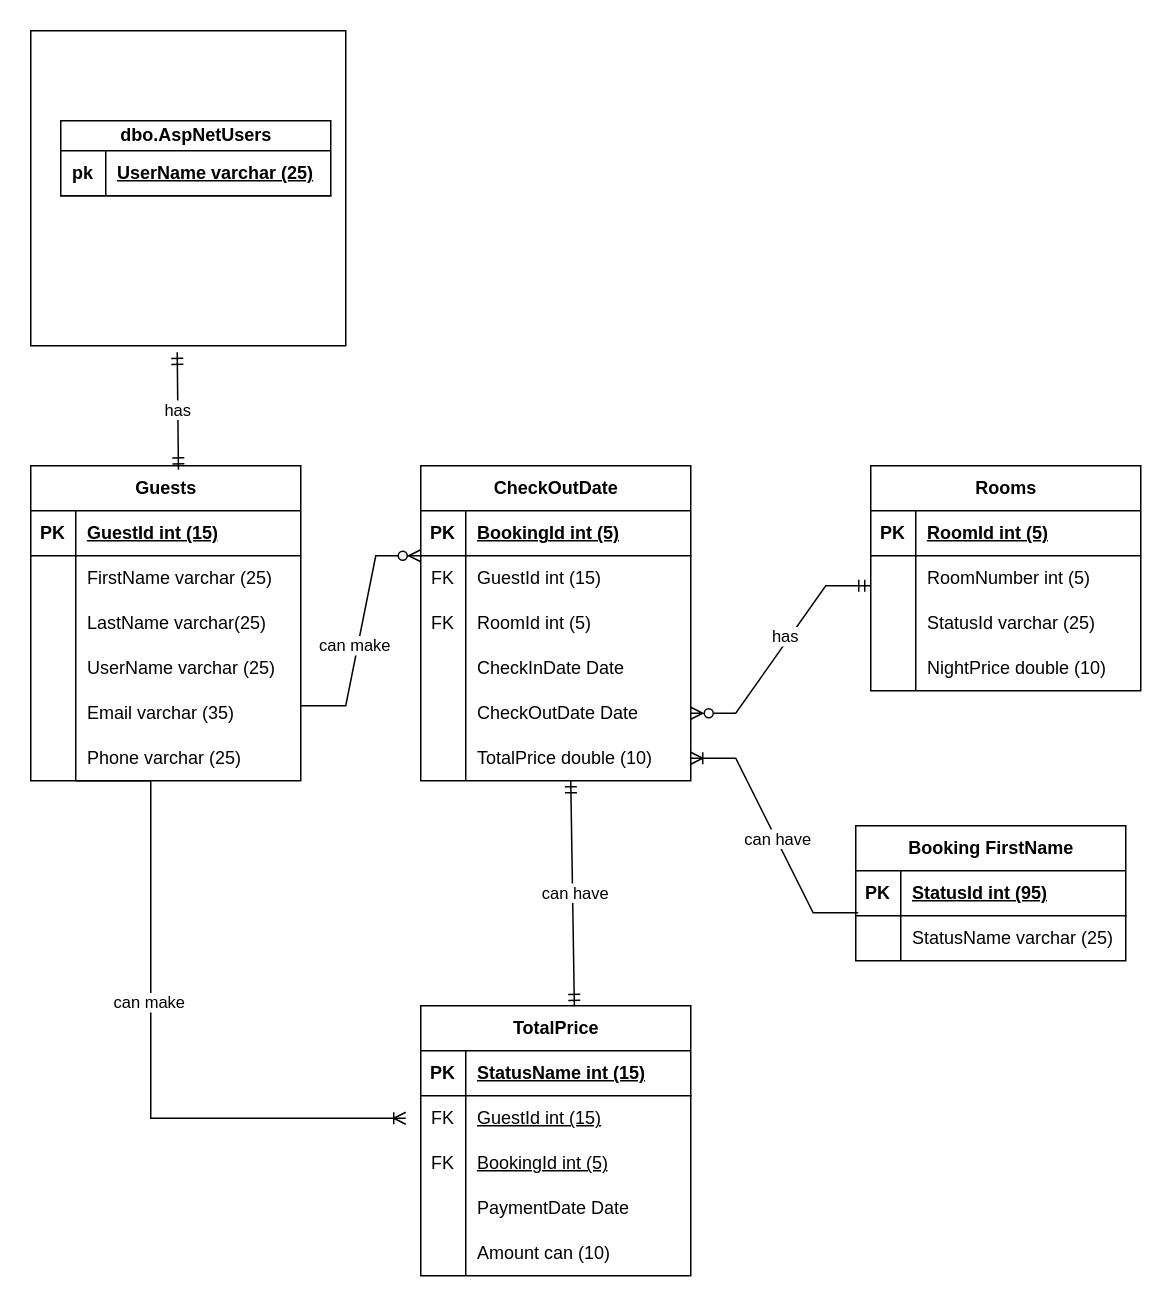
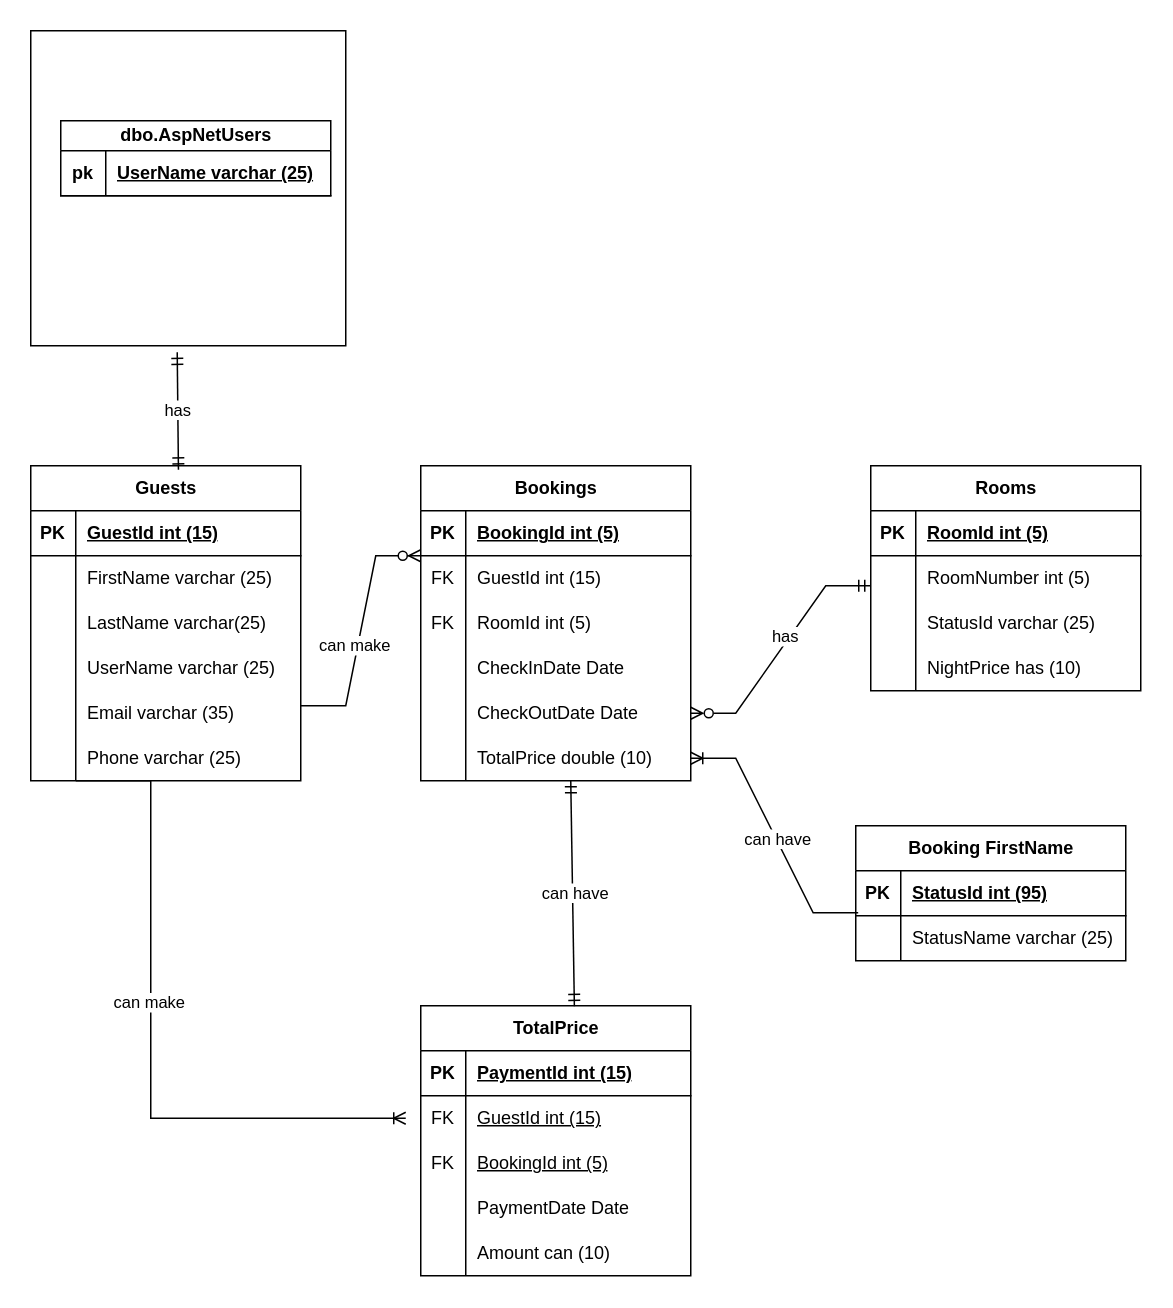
node "CheckOutDate": label "CheckOutDate" -> "Bookings"
node "NightPrice double (10)": label "NightPrice double (10)" -> "NightPrice has (10)"
node "StatusName int (15)": label "StatusName int (15)" -> "PaymentId int (15)"
